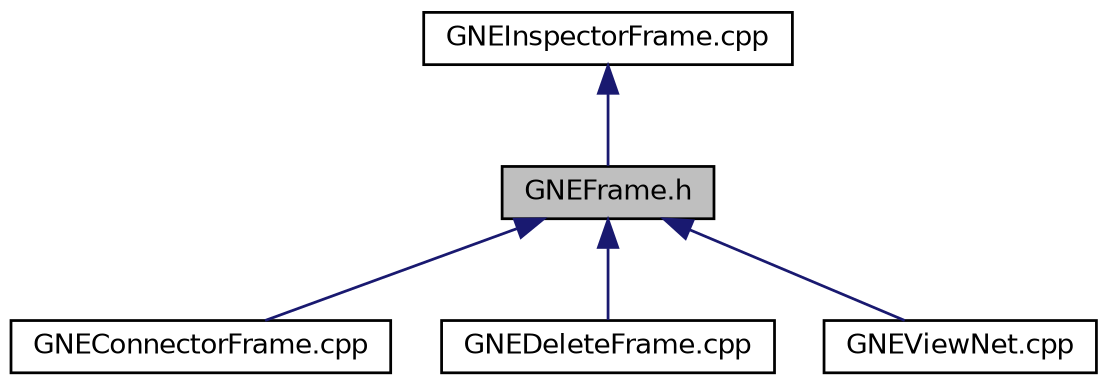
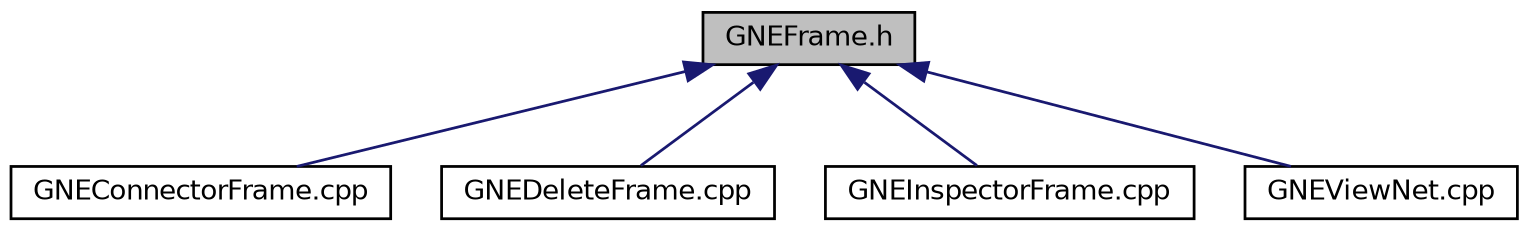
edge "GNEFrame.h" -> "GNEInspectorFrame.cpp": reversed
